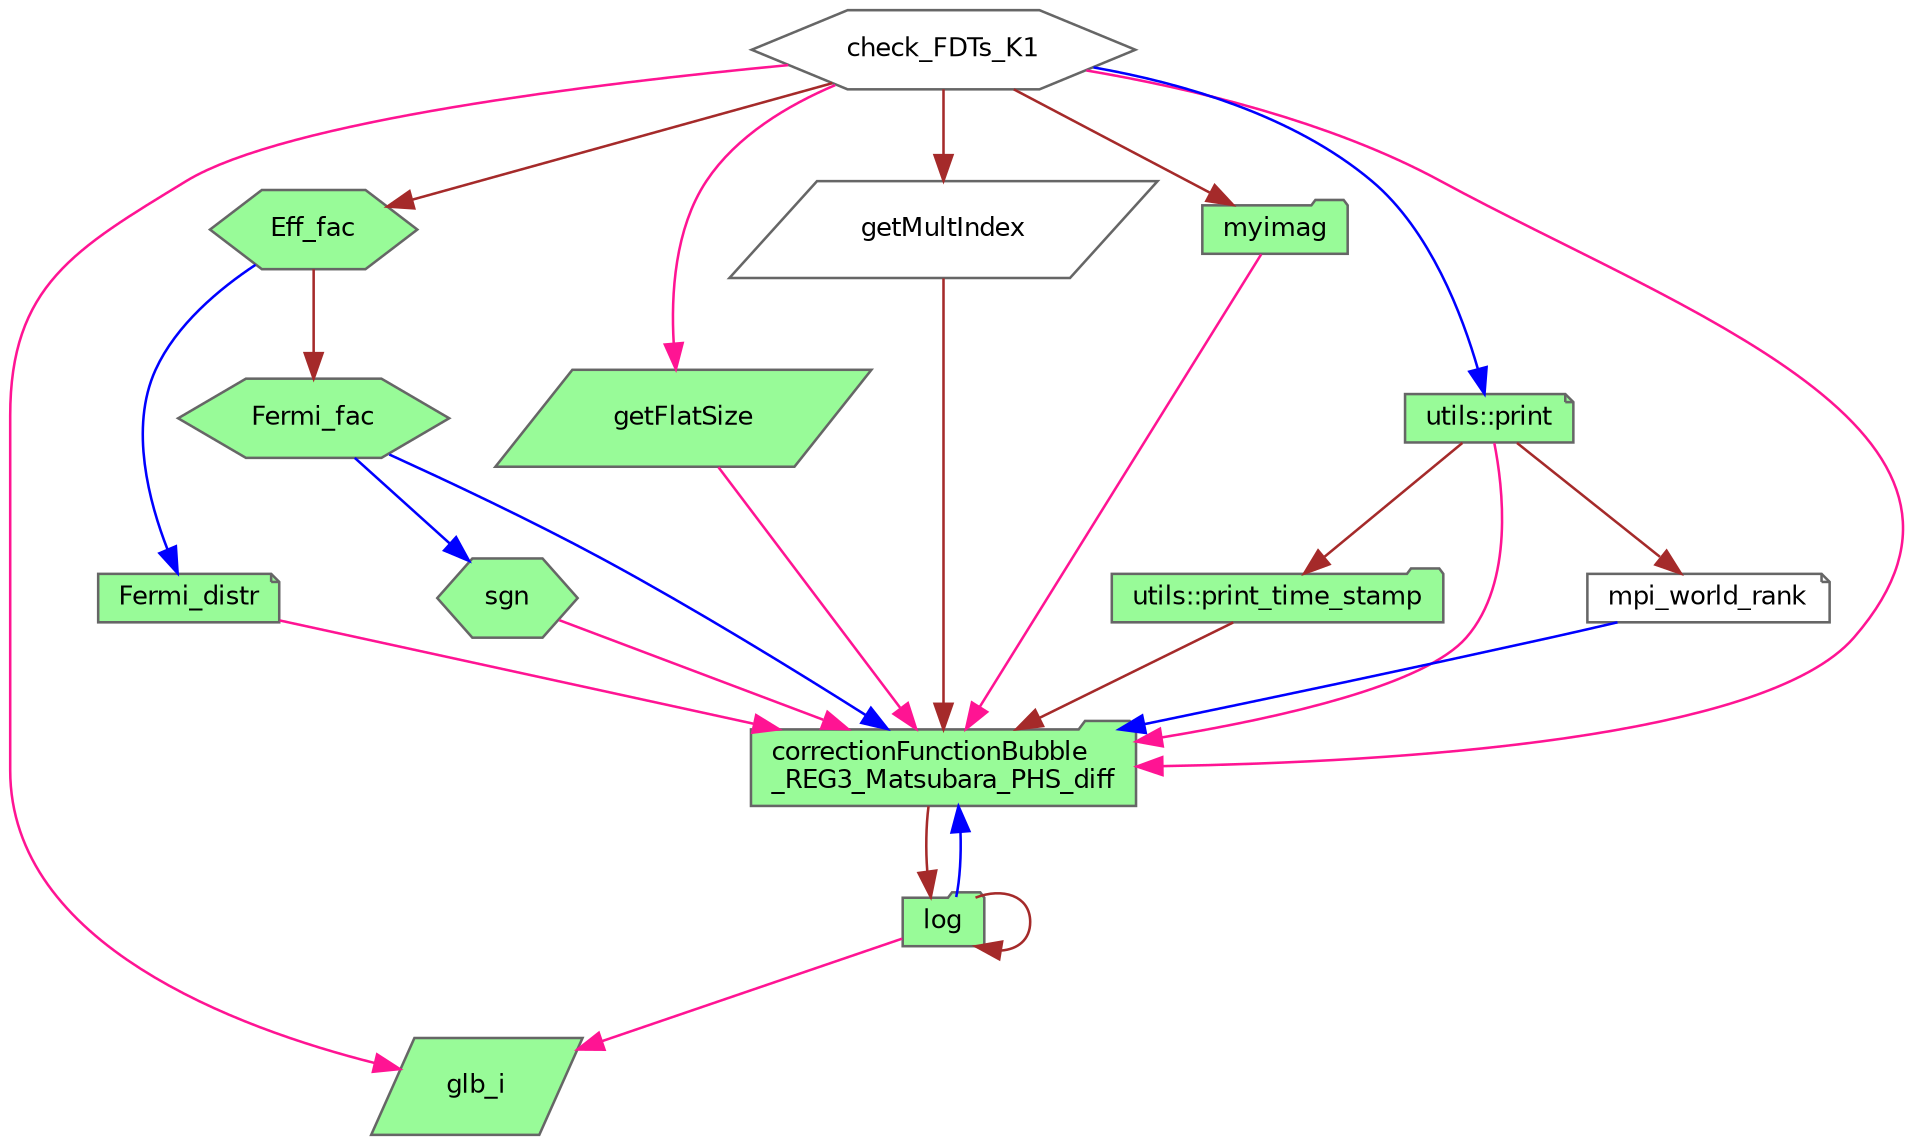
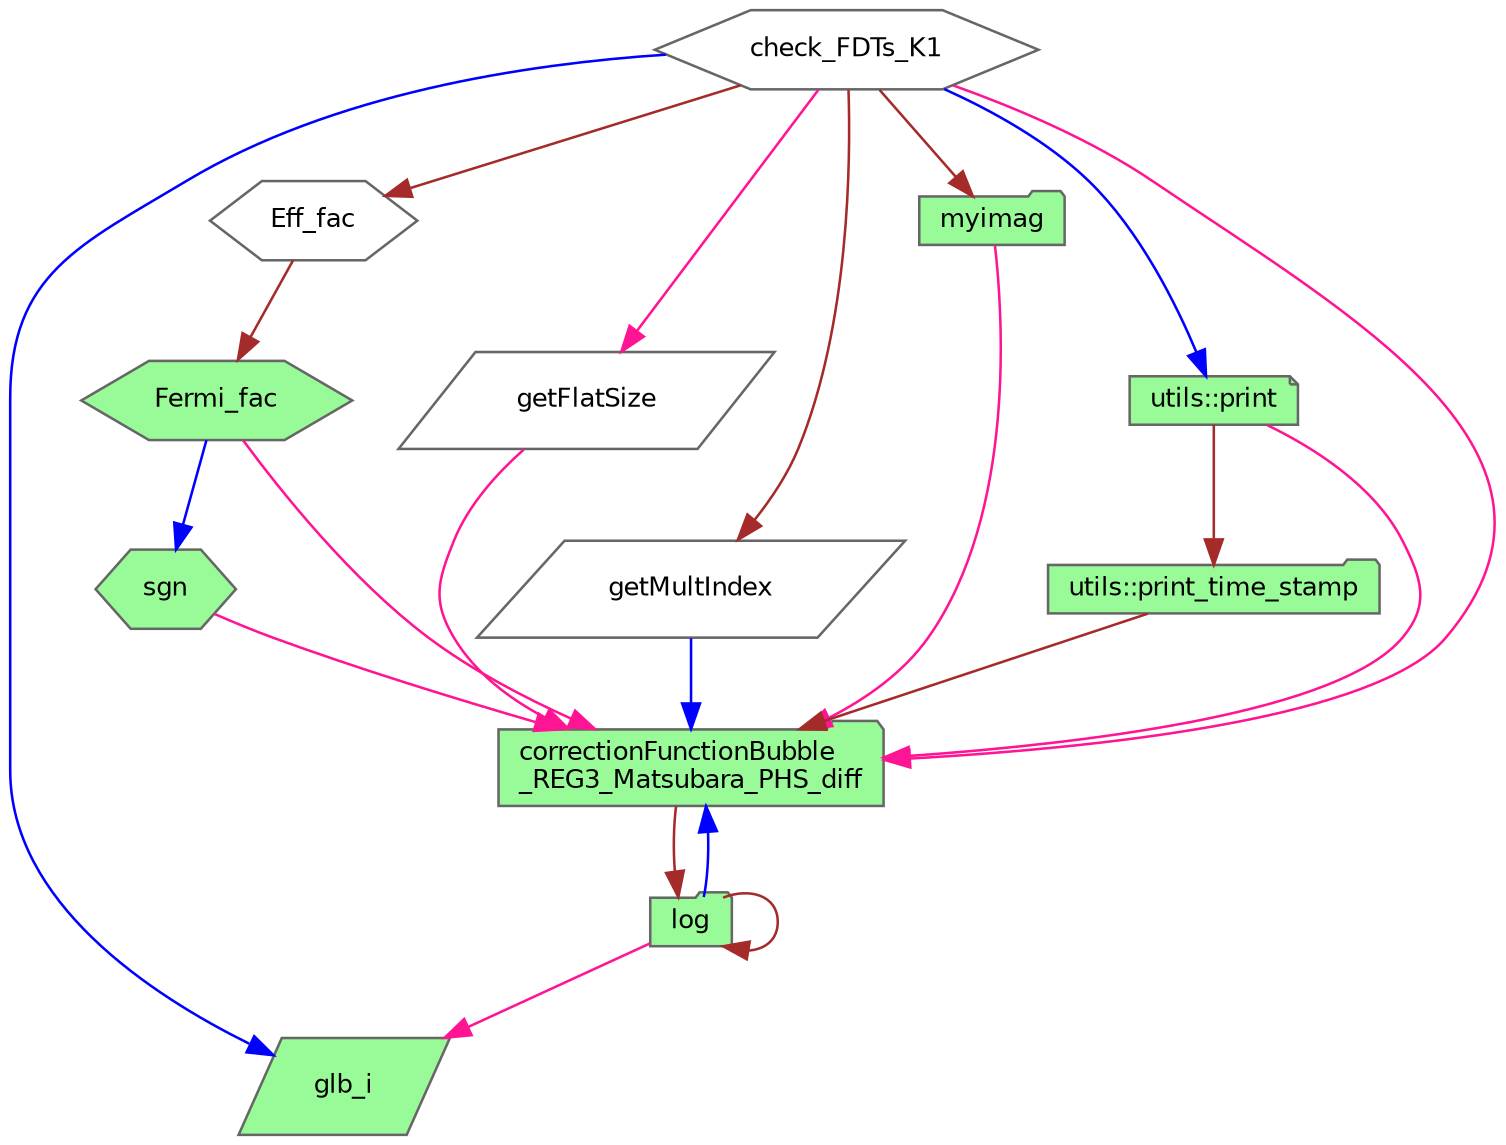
node "Eff_fac": fillcolor palegreen -> white
edge "check_FDTs_K1" -> "glb_i": color deeppink -> blue
node "getFlatSize": fillcolor palegreen -> white
edge "getMultIndex" -> "correctionFunctionBubble _REG3_Matsubara_PHS_diff": color brown -> blue
edge "Fermi_fac" -> "correctionFunctionBubble _REG3_Matsubara_PHS_diff": color blue -> deeppink
node "Fermi_distr": removed
node "mpi_world_rank": removed
